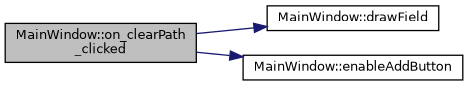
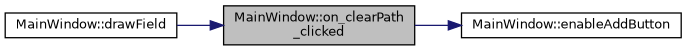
edge "MainWindow::on_clearPath _clicked" -> "MainWindow::drawField": reversed
